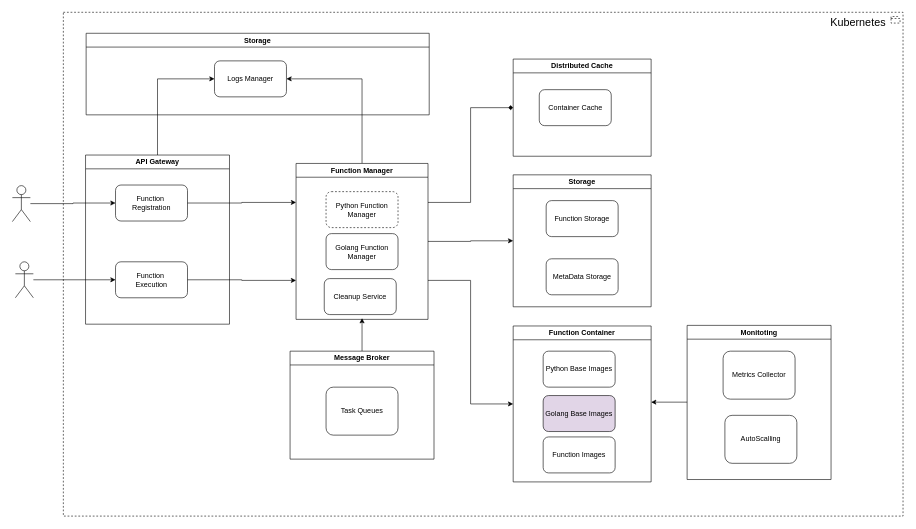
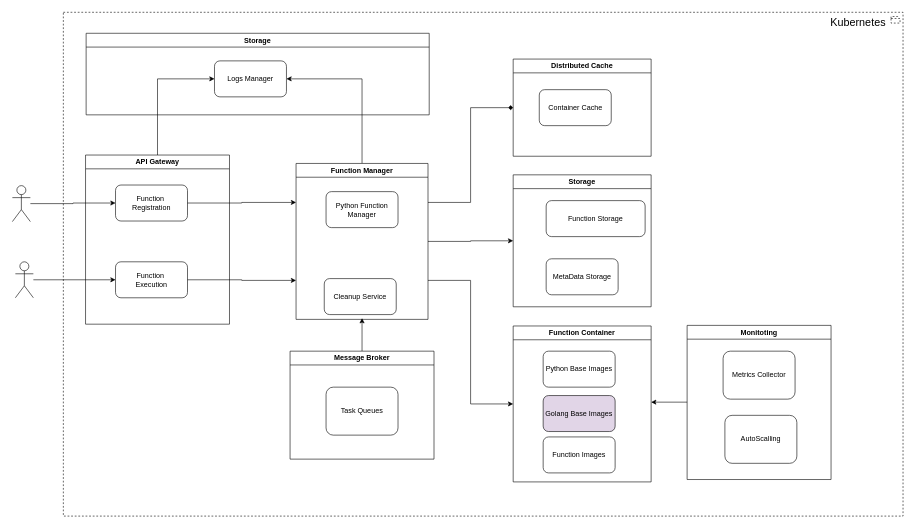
node "Python Function Manager": style dashed -> solid
node "Function Storage": size 72x36 -> 99x36
node "Golang Function Manager": removed
